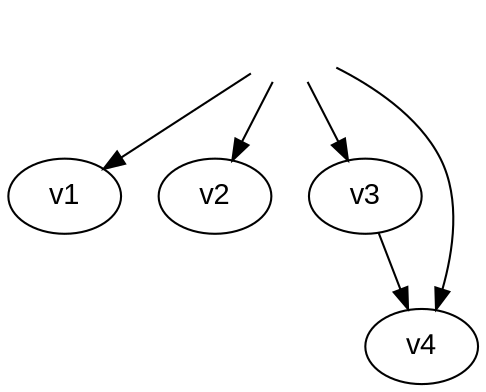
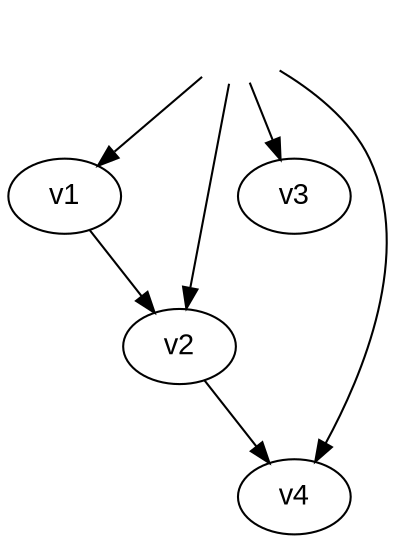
edge "v3" -> "v4": now "v2" -> "v4"
edge "v1" -> "v2": added
